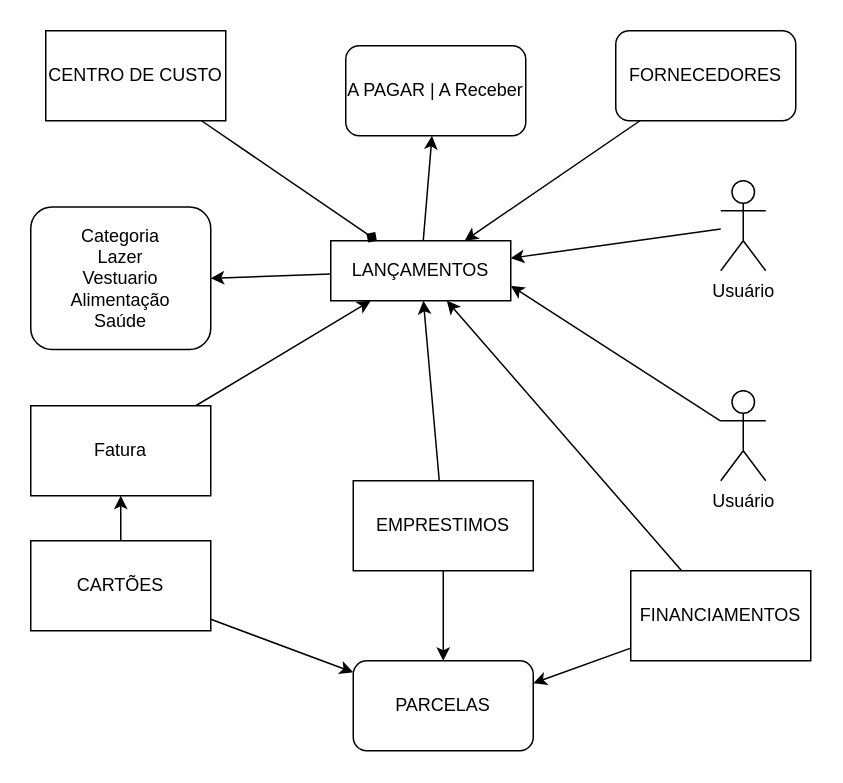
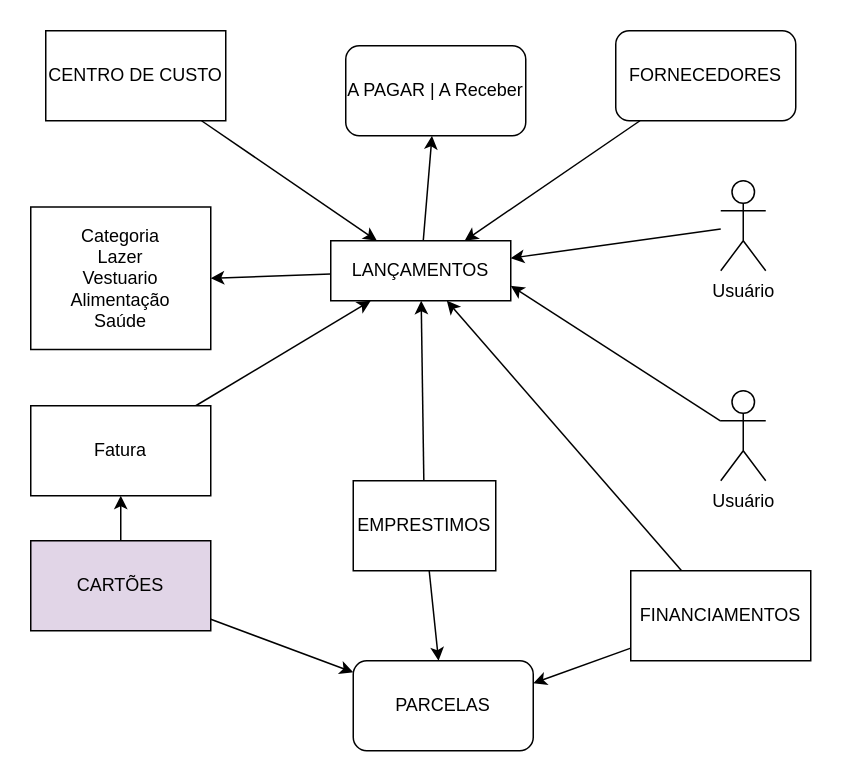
edge "CENTRO DE CUSTO" -> "LANÇAMENTOS": arrowhead diamond -> classic
node "Categoria Lazer Vestuario Alimentação Saúde": shape rounded rectangle -> rectangle
node "EMPRESTIMOS": size 180x90 -> 143x90
node "CARTÕES": fillcolor #ffffff -> #e1d5e7
